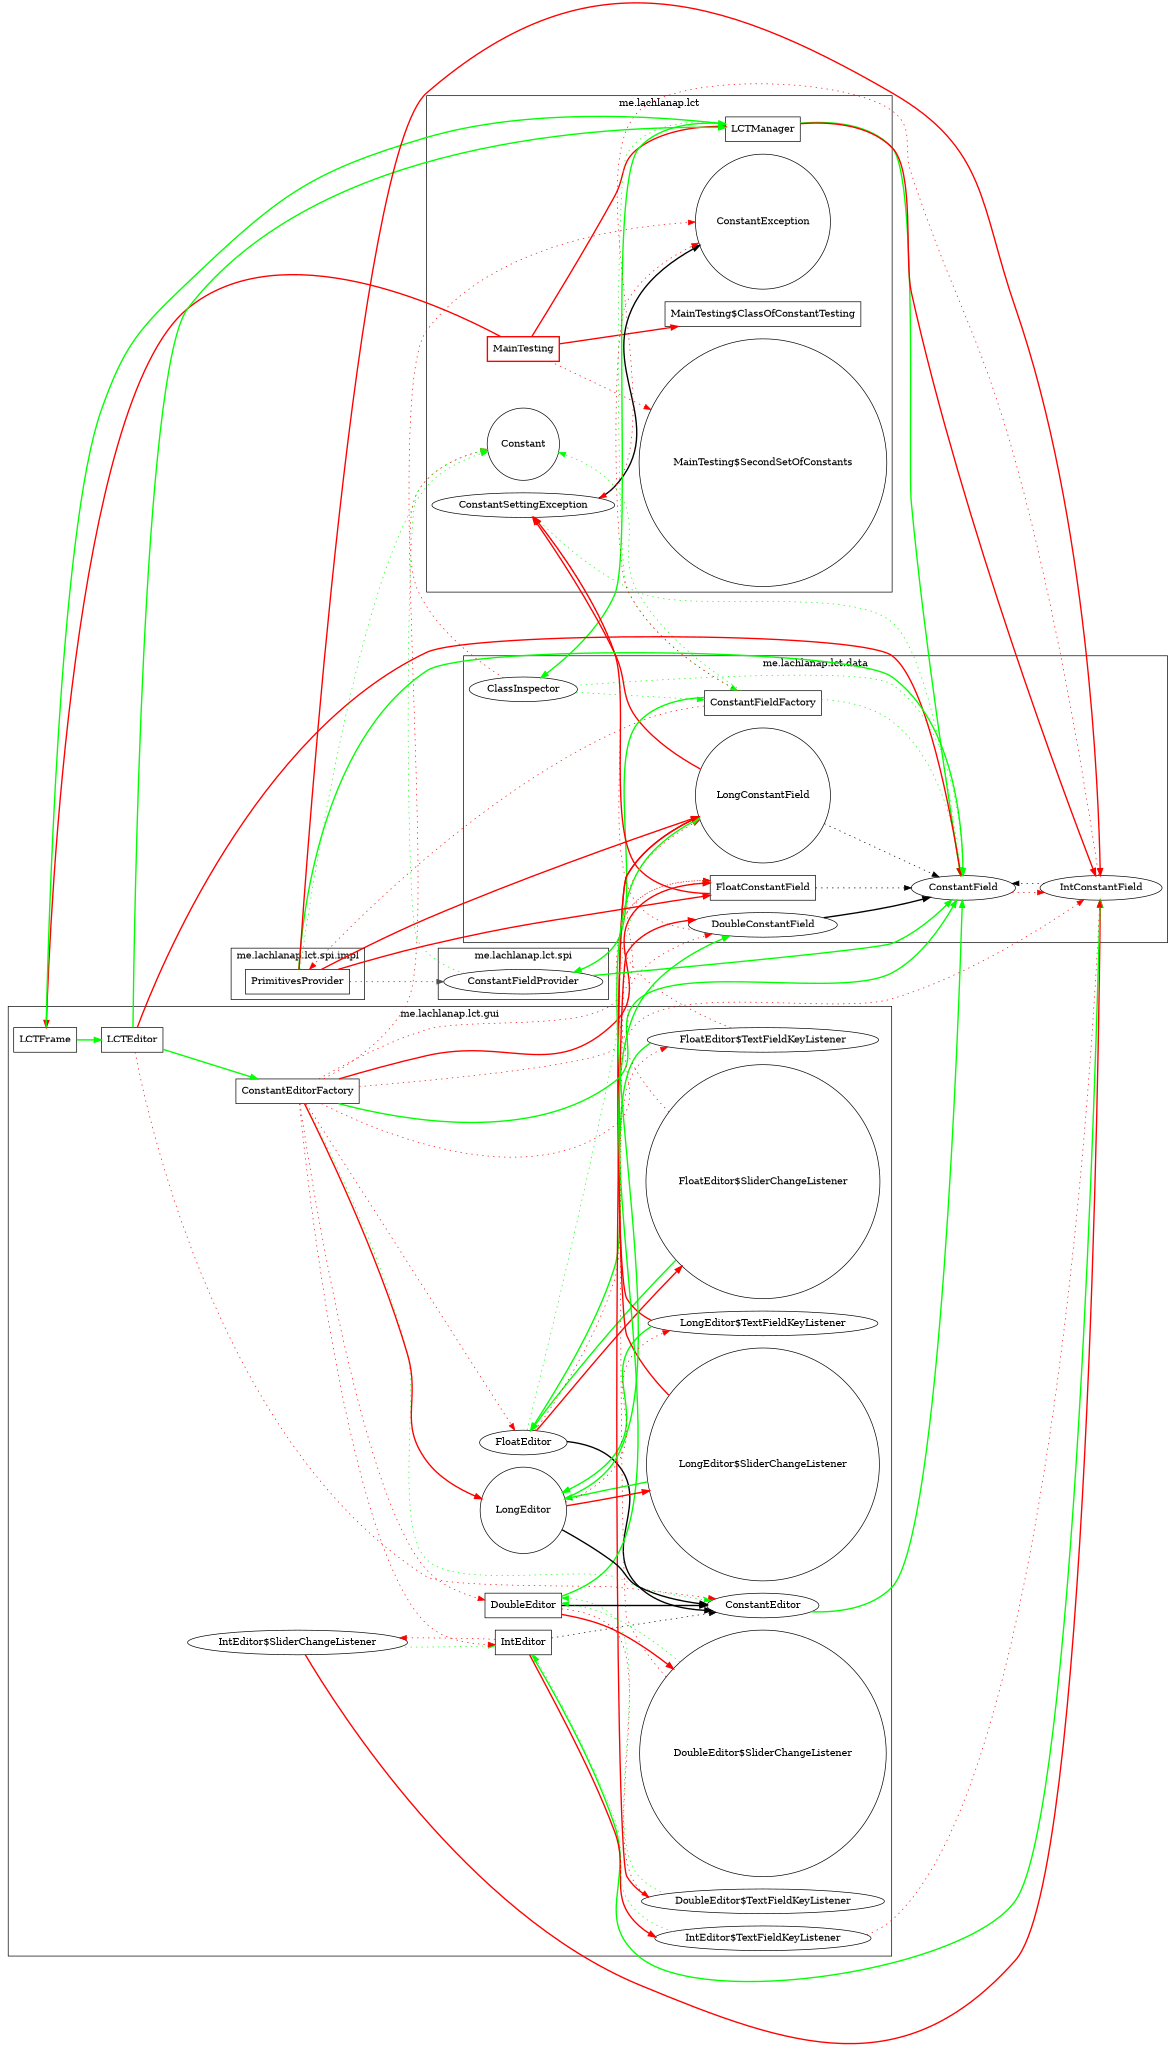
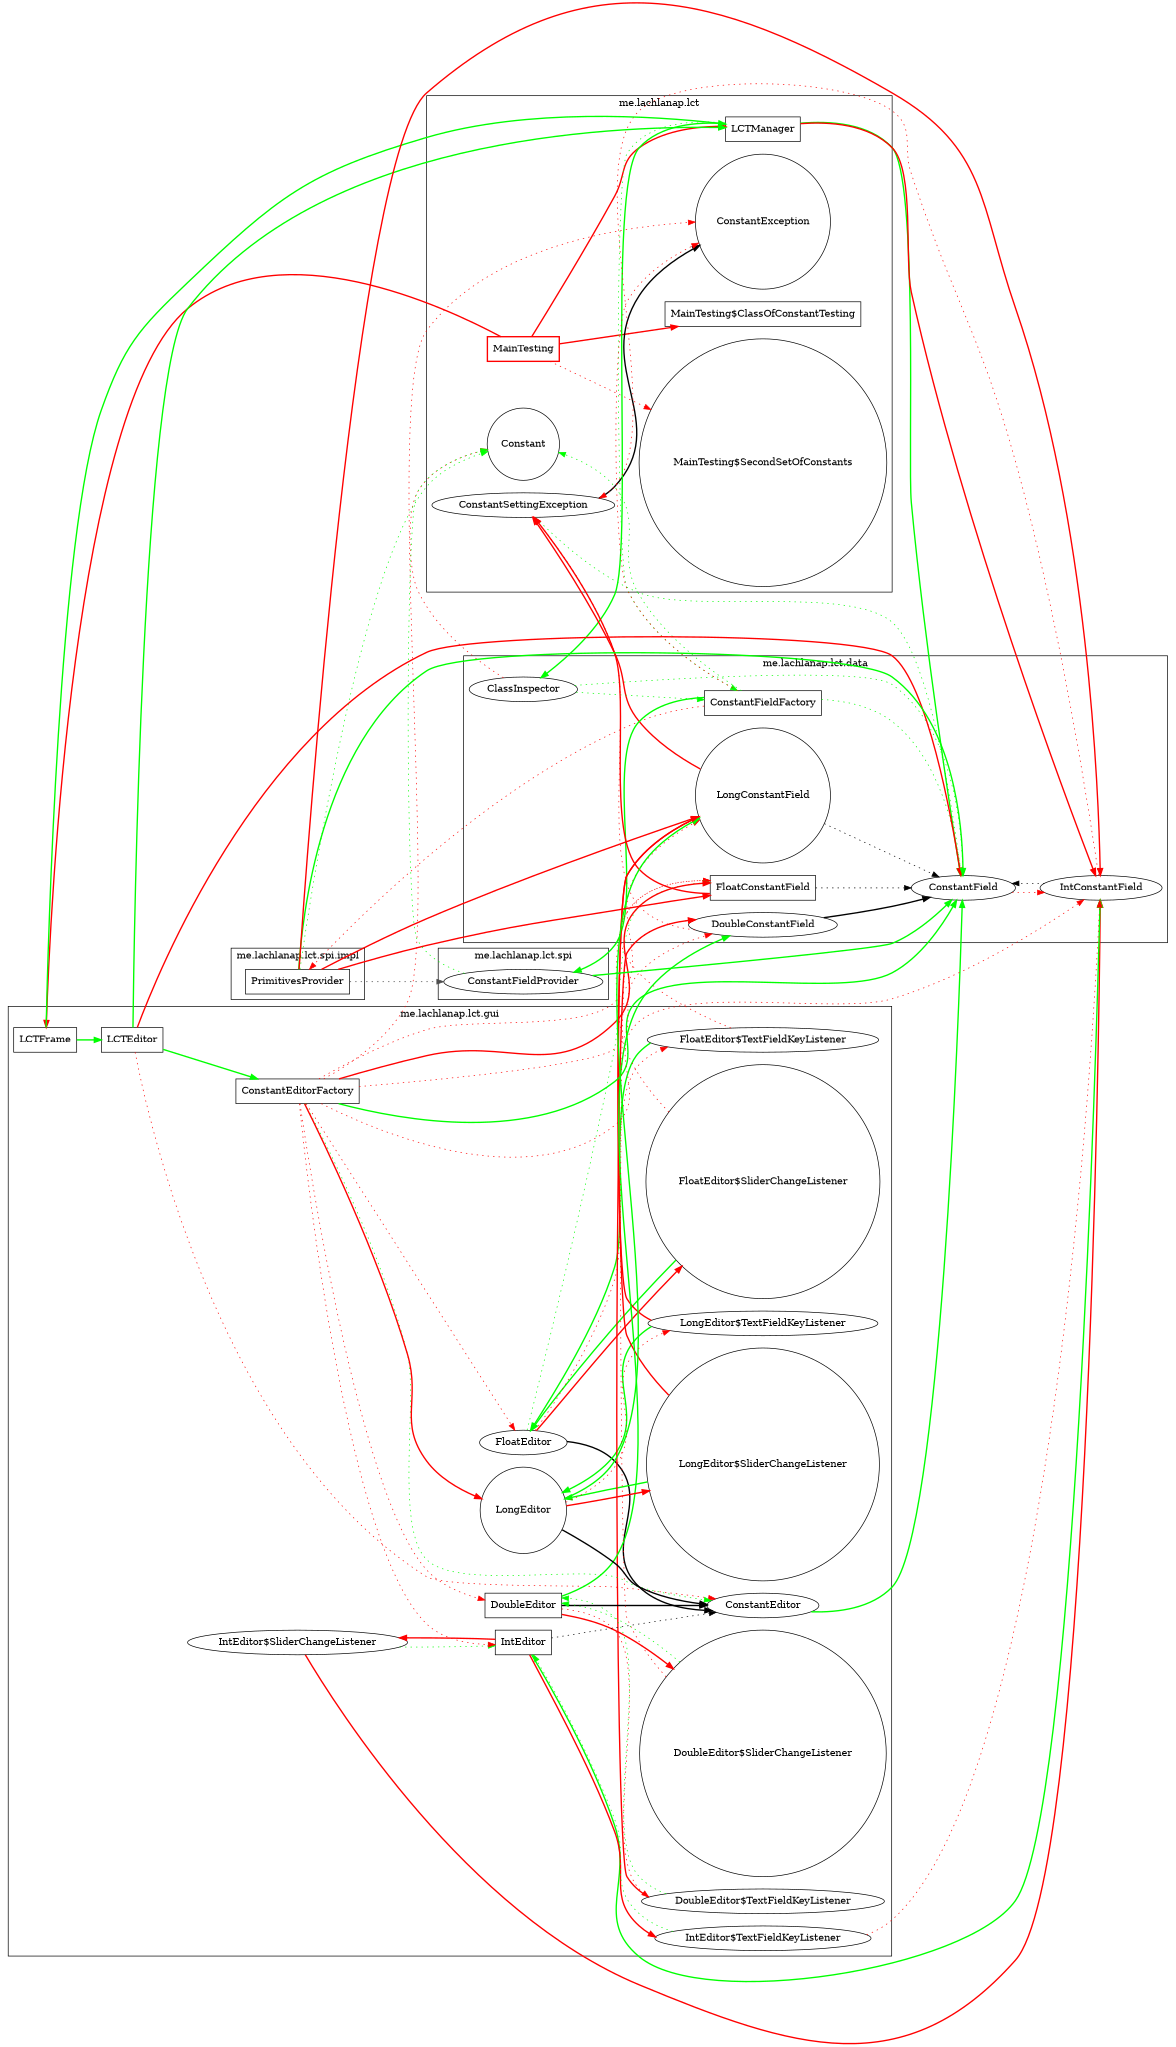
edge "IntEditor" -> "IntEditor$SliderChangeListener": style dotted -> bold
